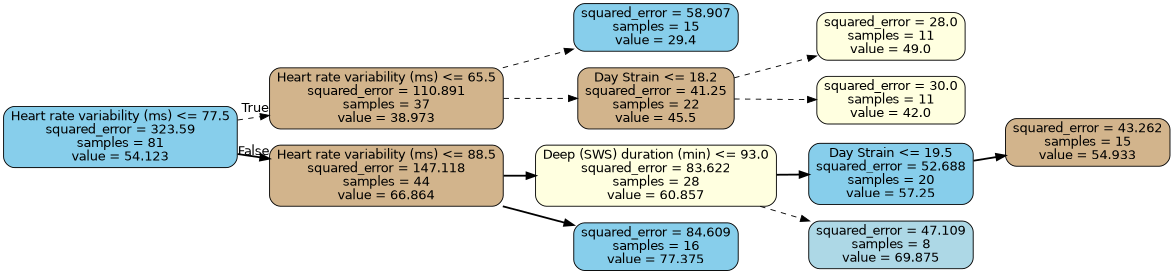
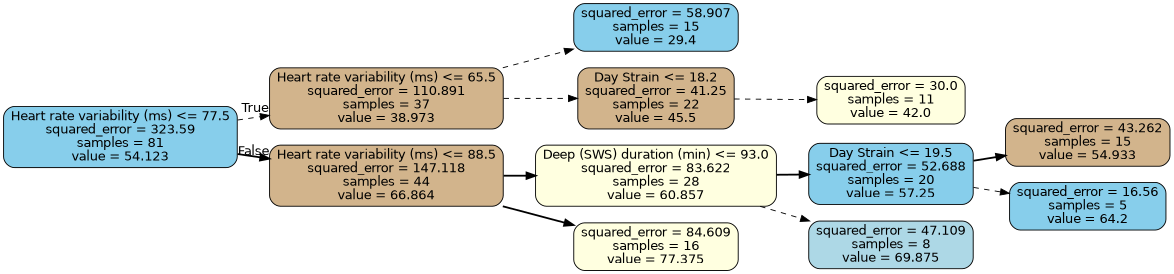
node "squared_error = 28.0 samples = 11 value = 49.0": removed
node "squared_error = 16.56 samples = 5 value = 64.2": added
node "squared_error = 84.609 samples = 16 value = 77.375": fillcolor skyblue -> lightyellow
